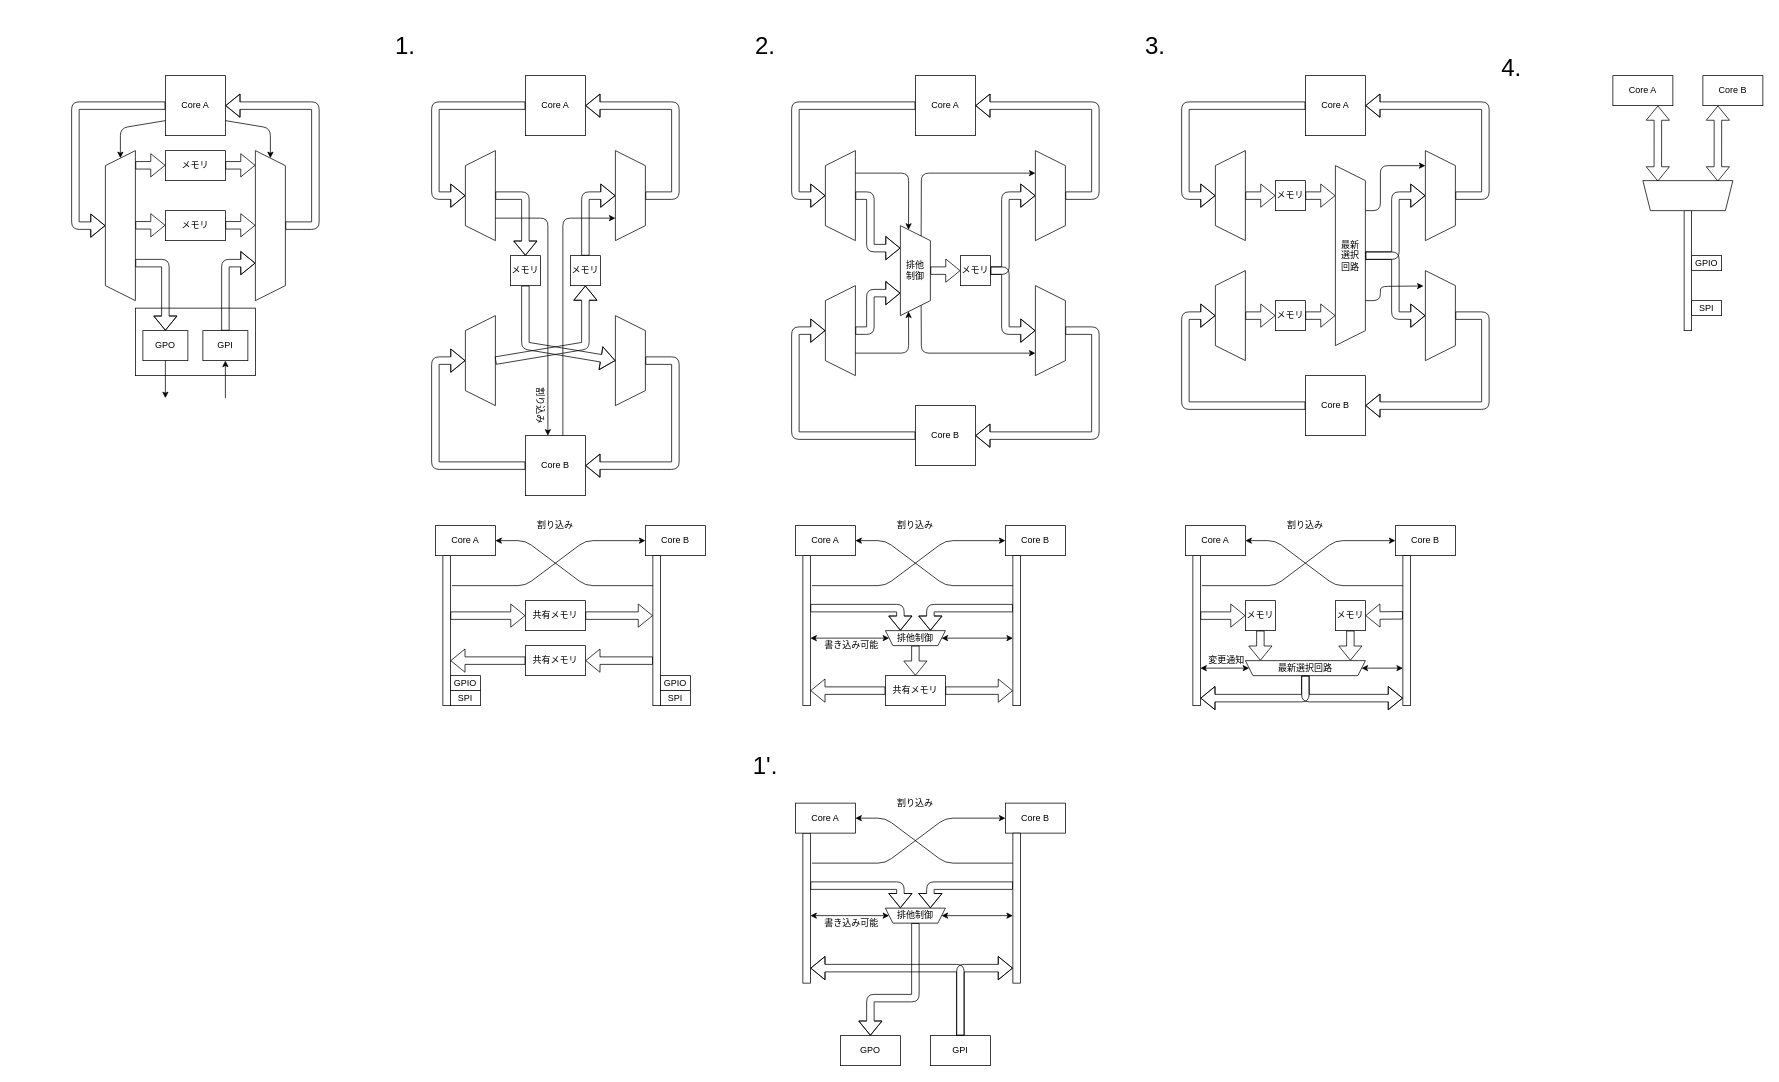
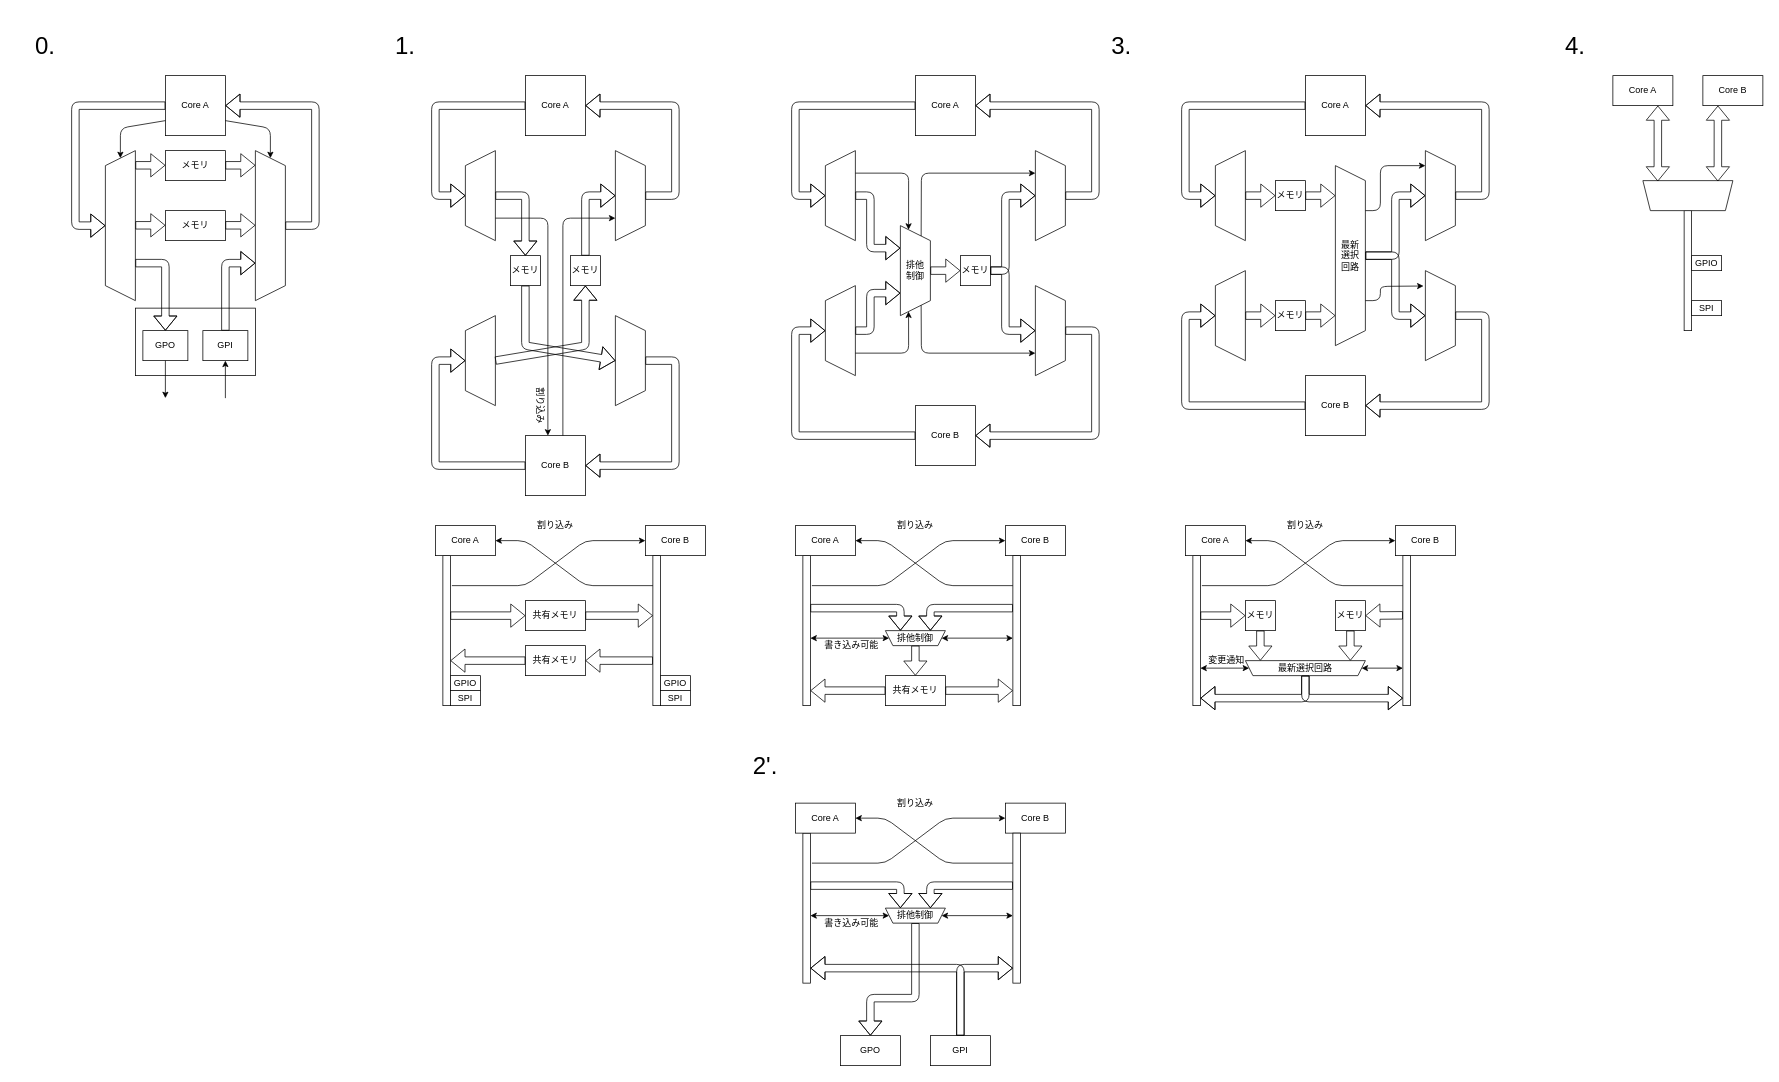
node "0.": added
node "2.": removed
node "3.": moved (1155, 45) -> (1122, 45)
node "4.": moved (1512, 68) -> (1575, 45)
node "1'.": label "1'." -> "2'."
